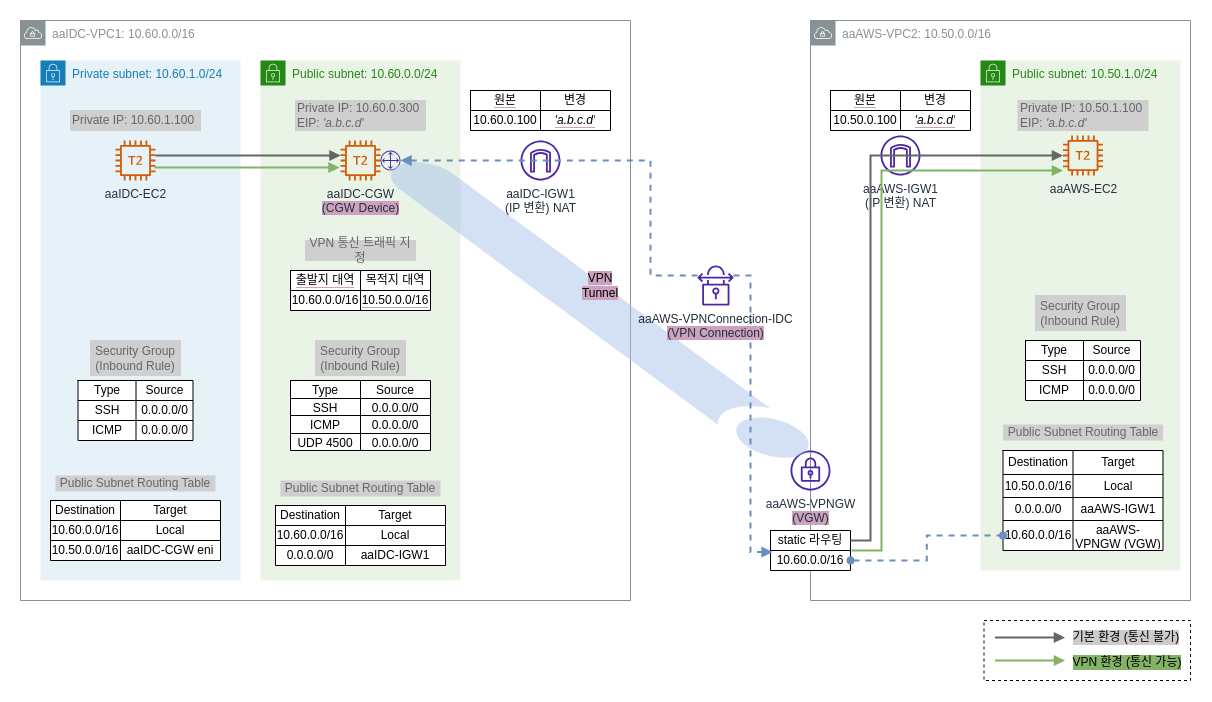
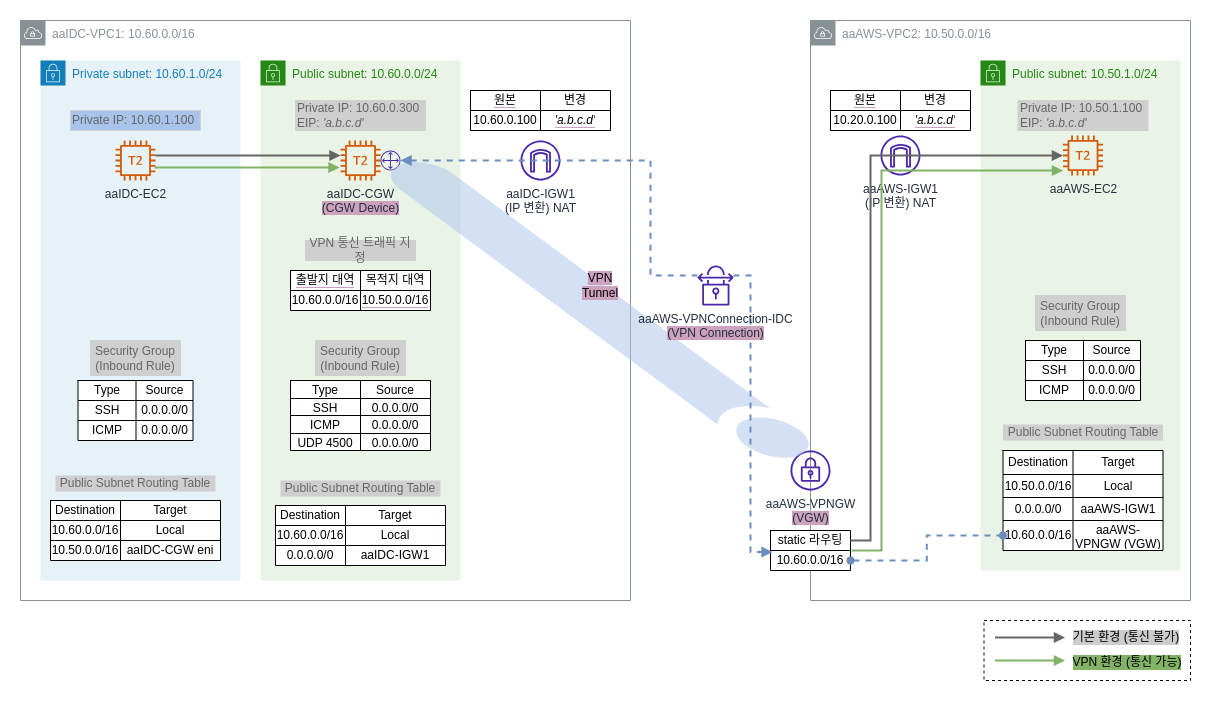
node "Private IP: 10.60.1.100": fillcolor #cfcfcf -> #a9c4eb
node "10.50.0.100": label "10.50.0.100" -> "10.20.0.100"
